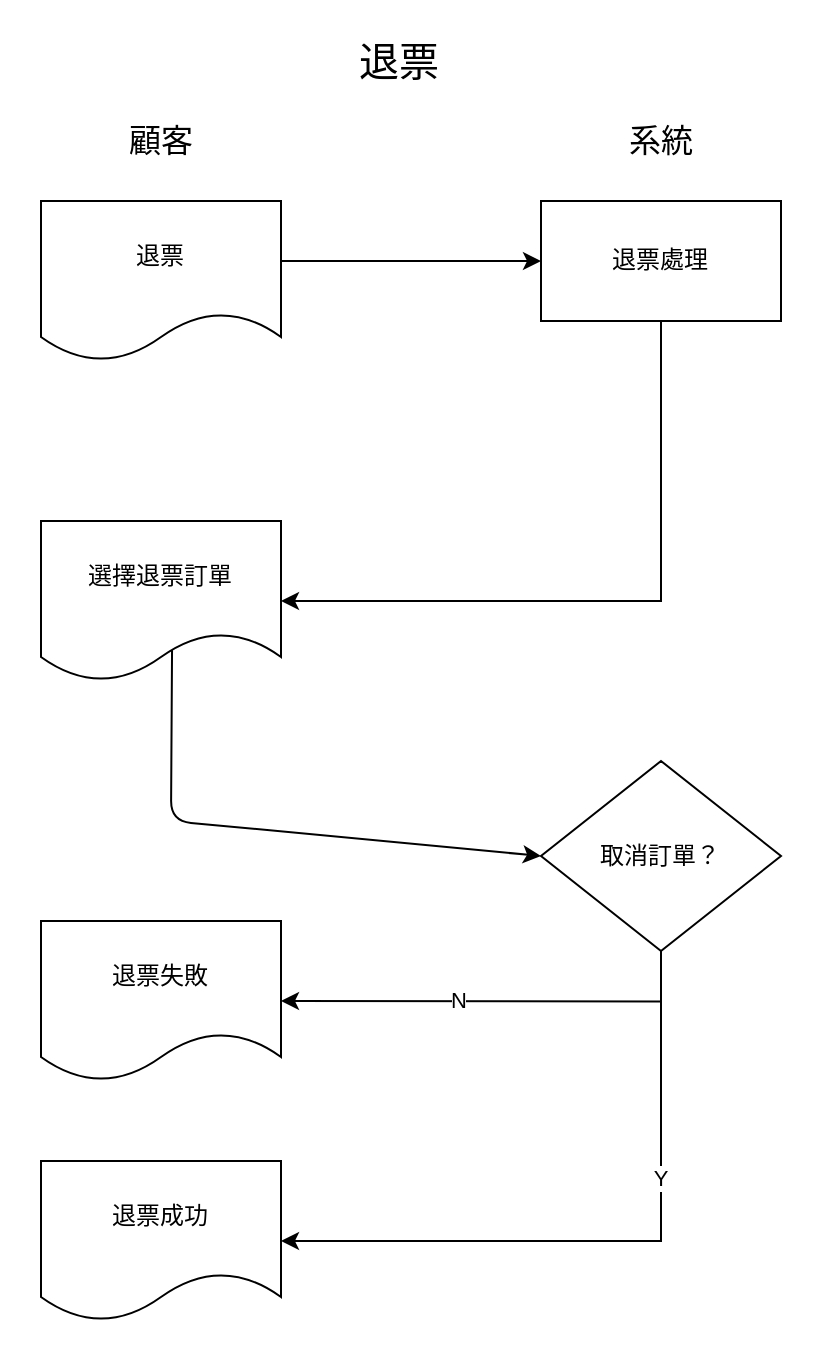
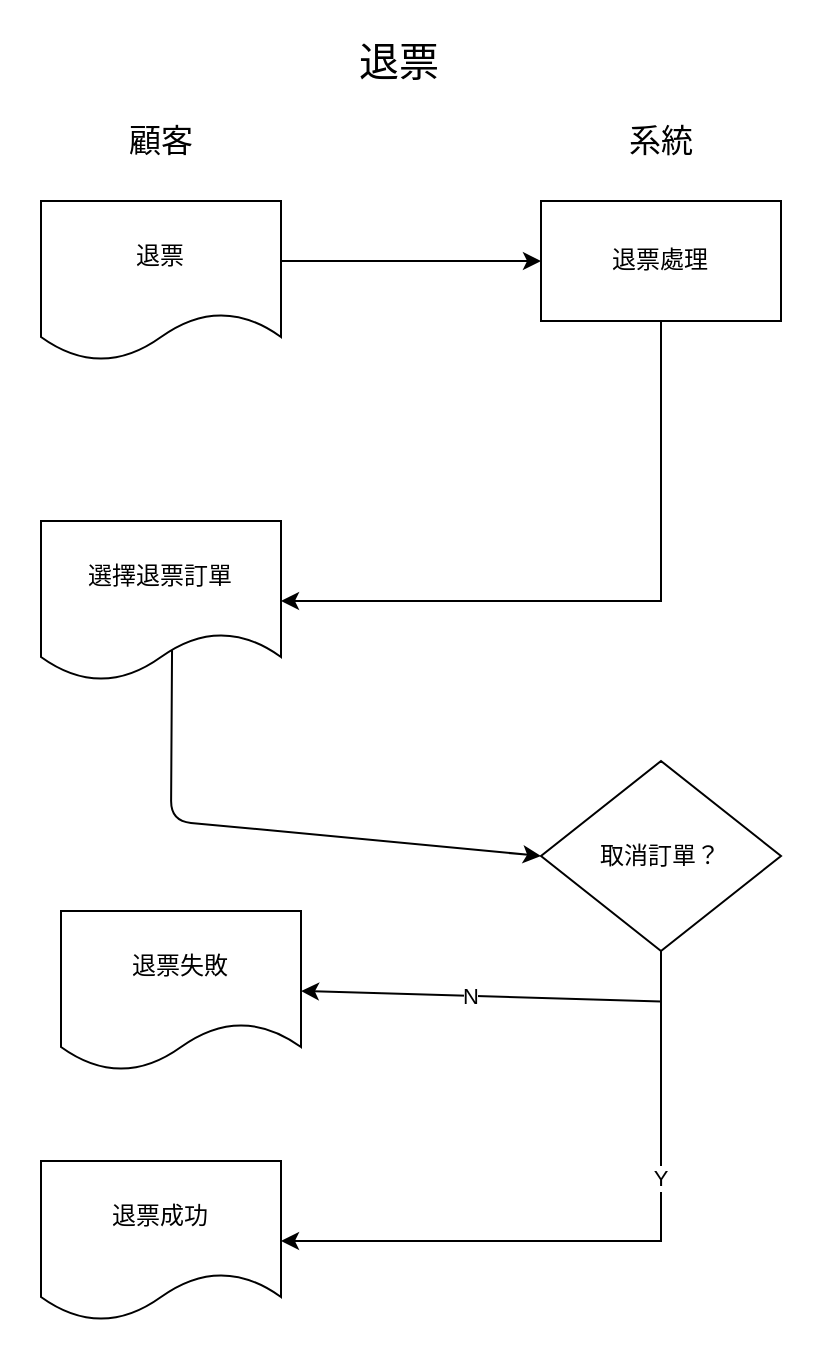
node "退票失敗": moved (161, 1001) -> (181, 991)
